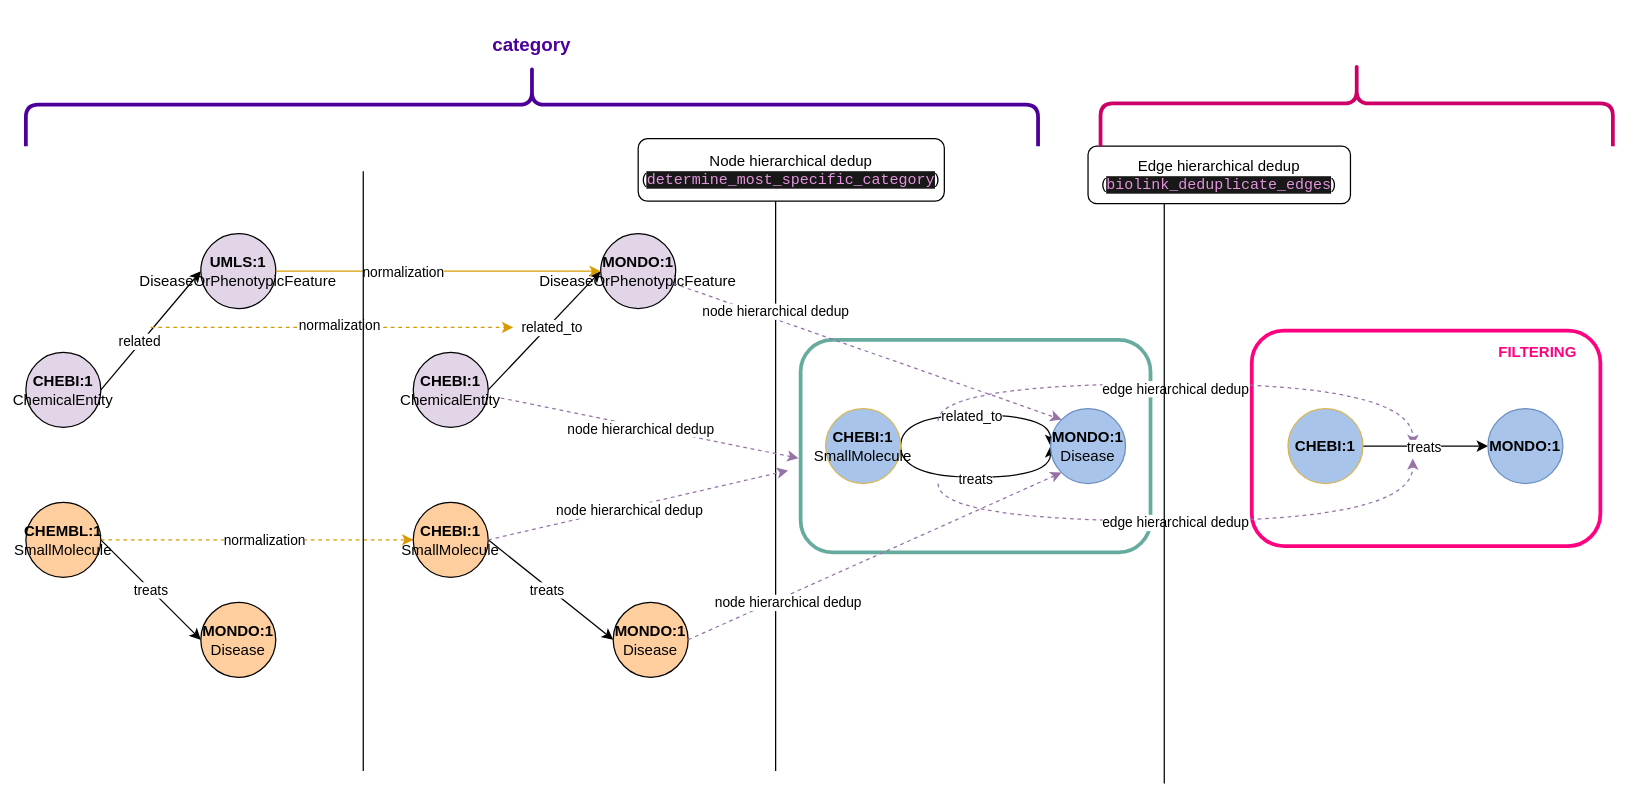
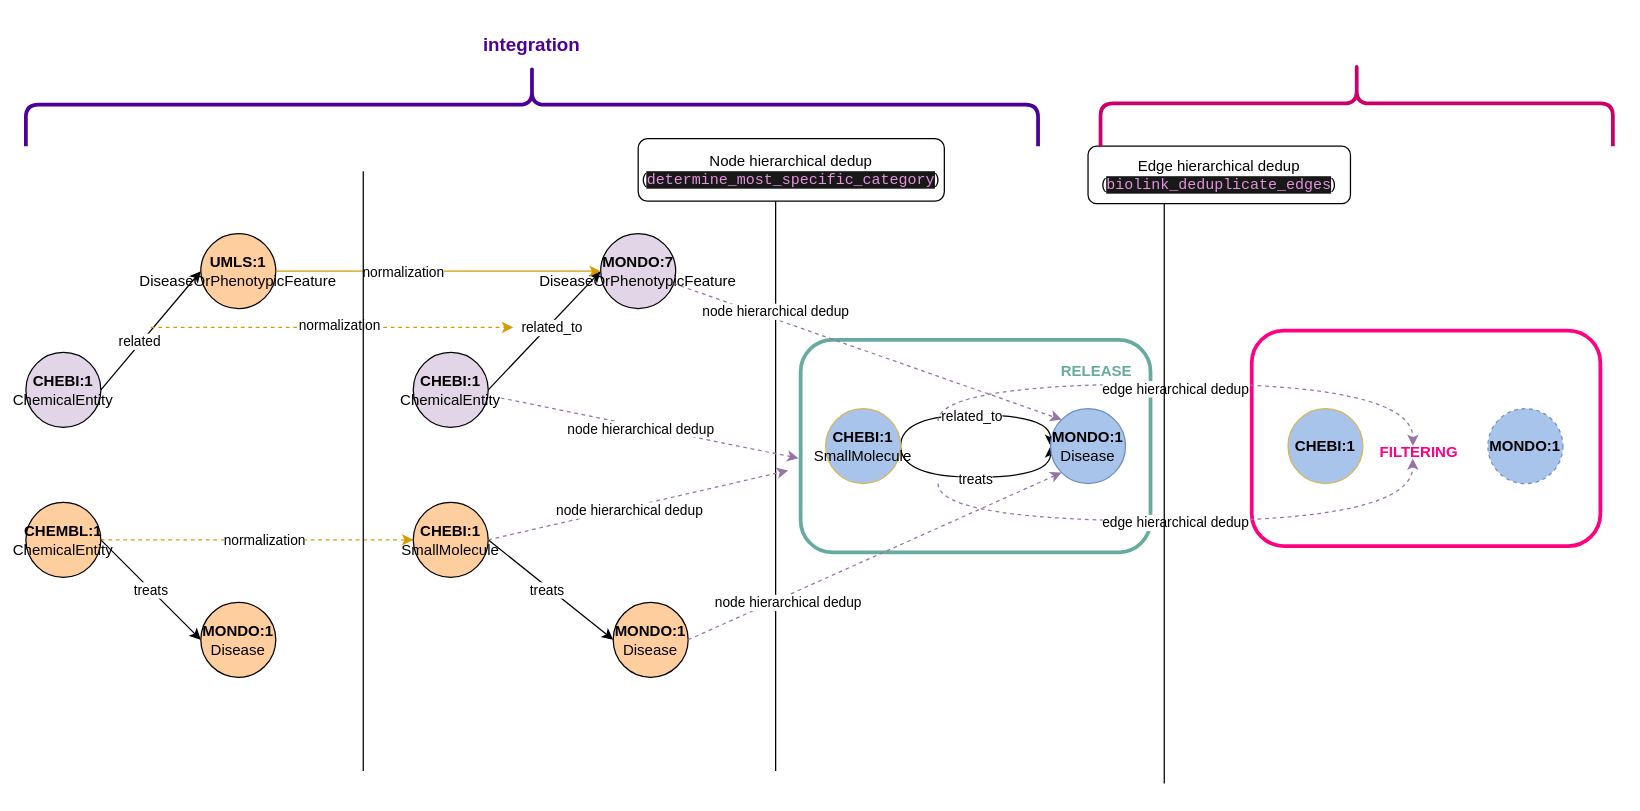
node "category": label "category" -> "integration"
node "UMLS:1 DiseaseOrPhenotypicFeature": fillcolor #e1d5e7 -> #ffce9f
node "MONDO:1 DiseaseOrPhenotypicFeature": label "MONDO:1 DiseaseOrPhenotypicFeature" -> "MONDO:7 DiseaseOrPhenotypicFeature"
node "FILTERING": moved (1538, 353) -> (1419, 453)
node "RELEASE": added
edge "CHEBI:1" -> "MONDO:1": removed, label "treats"
node "MONDO:1": style solid -> dashed
node "CHEMBL:1 SmallMolecule": label "CHEMBL:1 SmallMolecule" -> "CHEMBL:1 ChemicalEntity"
